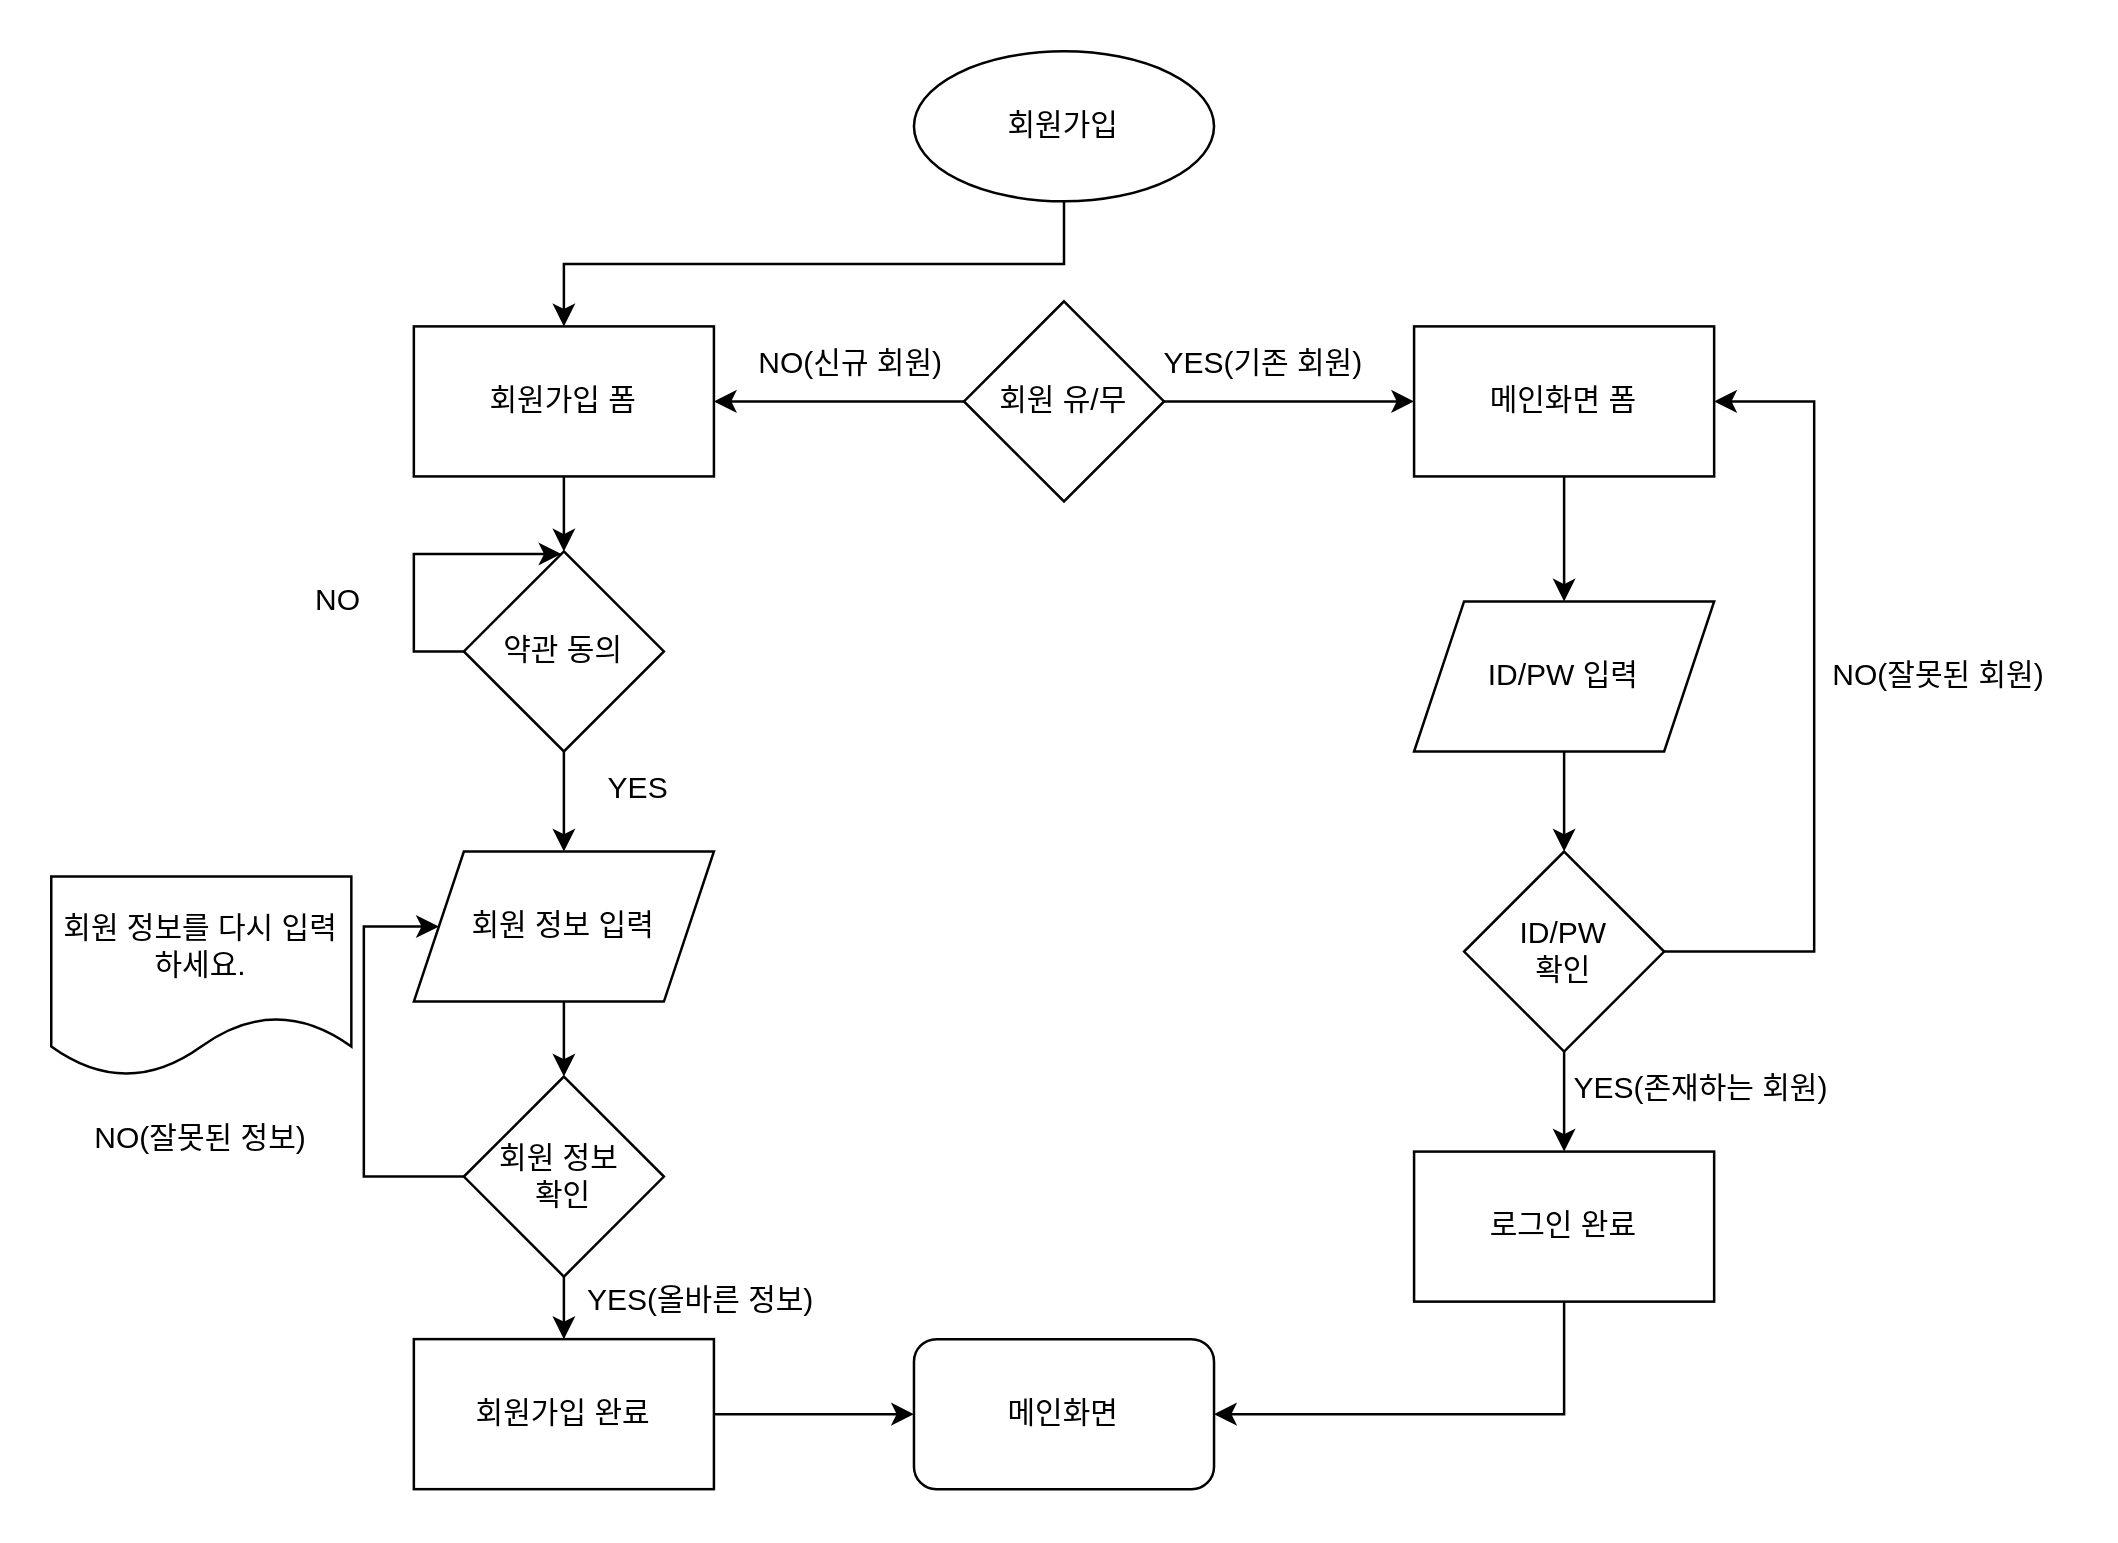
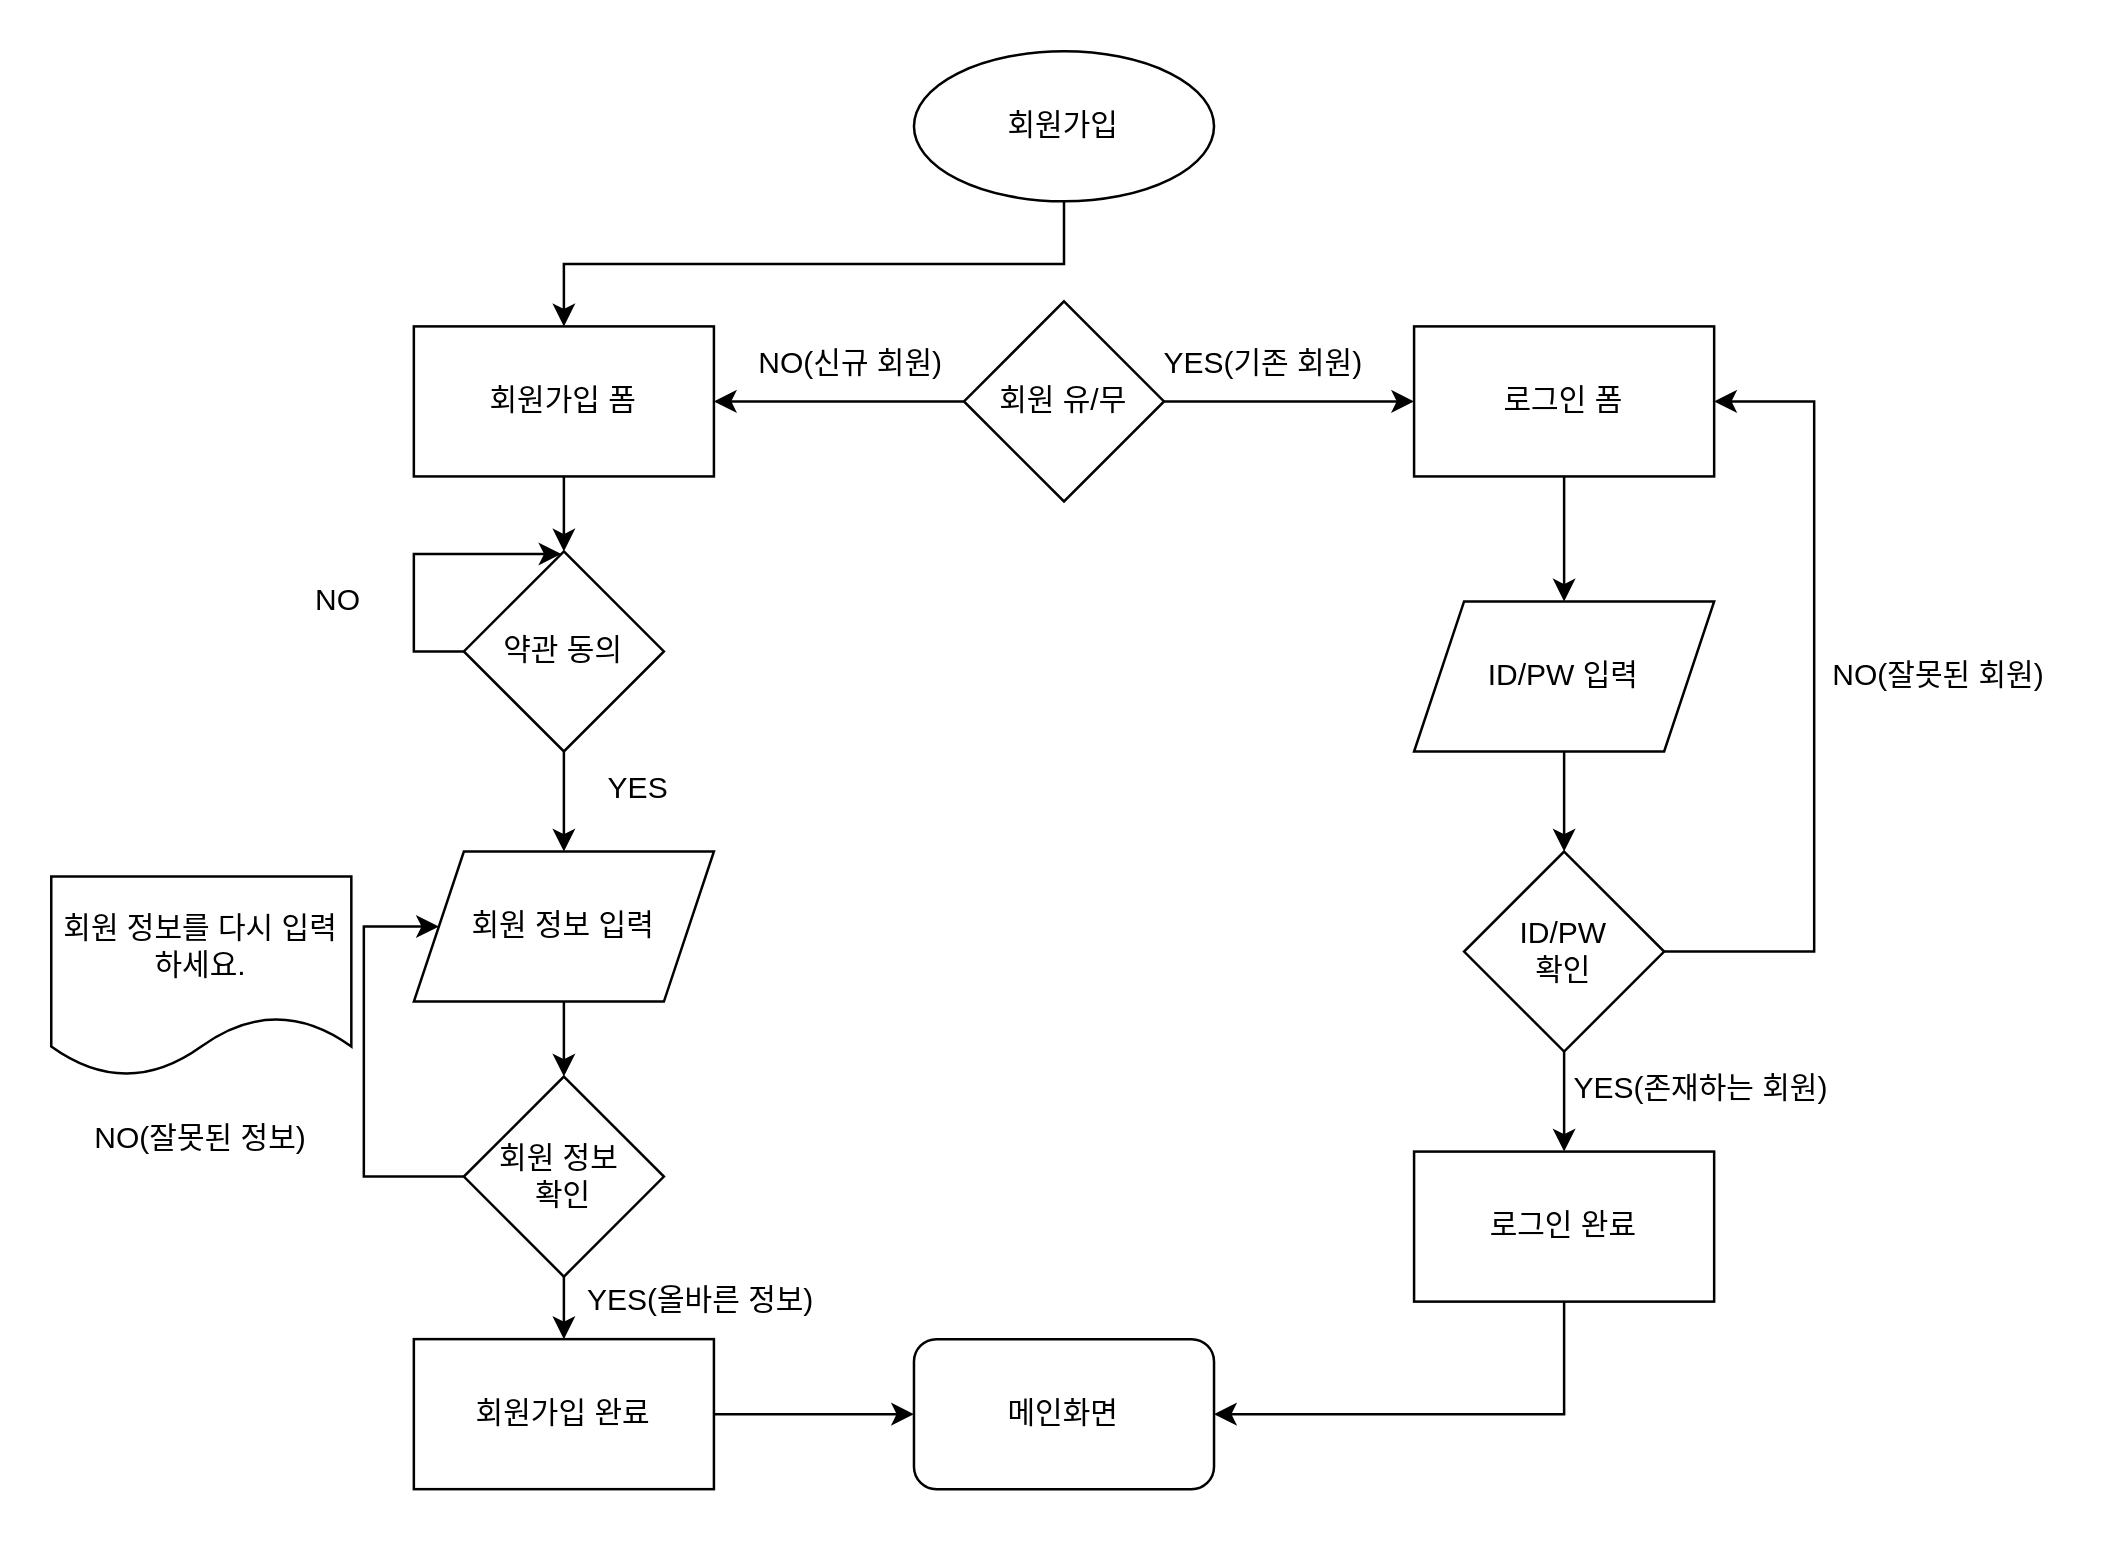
node "메인화면 폼": label "메인화면 폼" -> "로그인 폼"
